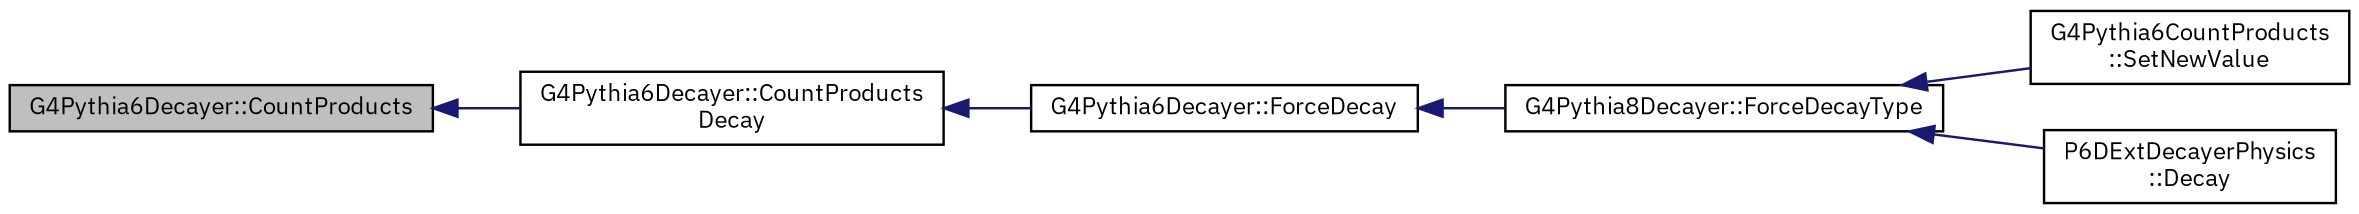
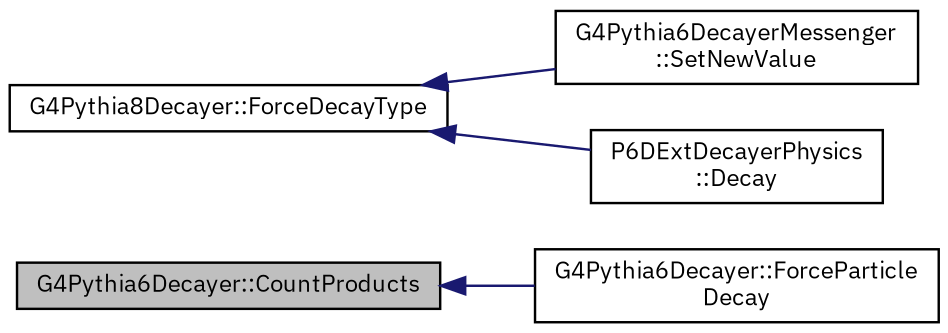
node "G4Pythia6CountProducts ::SetNewValue": label "G4Pythia6CountProducts ::SetNewValue" -> "G4Pythia6DecayerMessenger ::SetNewValue"
node "G4Pythia6Decayer::CountProducts Decay": label "G4Pythia6Decayer::CountProducts Decay" -> "G4Pythia6Decayer::ForceParticle Decay"
node "G4Pythia6Decayer::ForceDecay": removed
